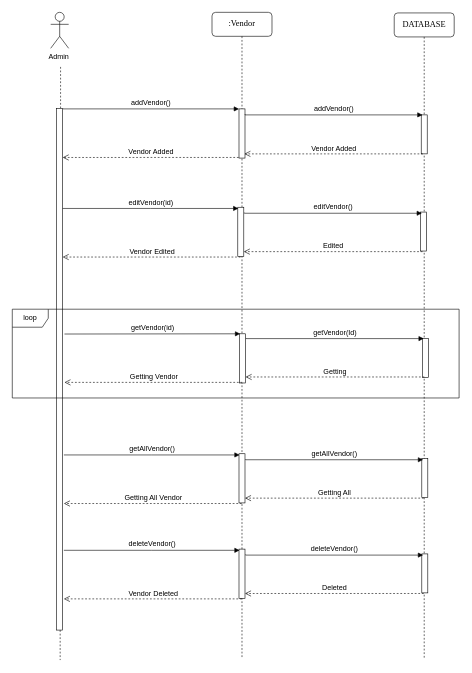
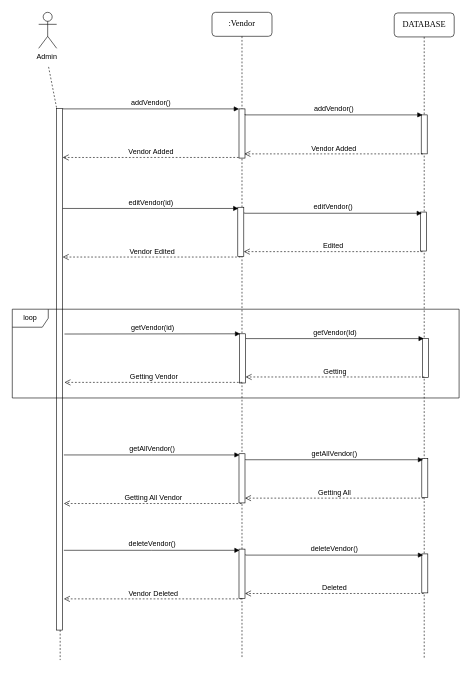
node "Admin": moved (60, 30) -> (48, 30)
